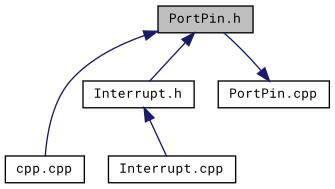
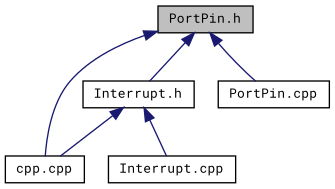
edge "PortPin.h" -> "PortPin.cpp": reversed
edge "cpp.cpp" -> "Interrupt.h": added
